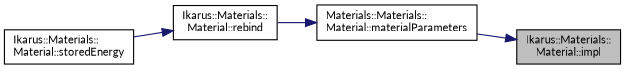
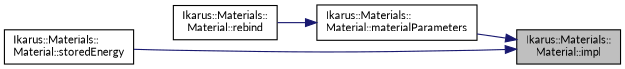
node "Materials::Materials:: Material::materialParameters": label "Materials::Materials:: Material::materialParameters" -> "Ikarus::Materials:: Material::materialParameters"
edge "Ikarus::Materials:: Material::storedEnergy" -> "Ikarus::Materials:: Material::rebind": now "Ikarus::Materials:: Material::storedEnergy" -> "Ikarus::Materials:: Material::impl"
